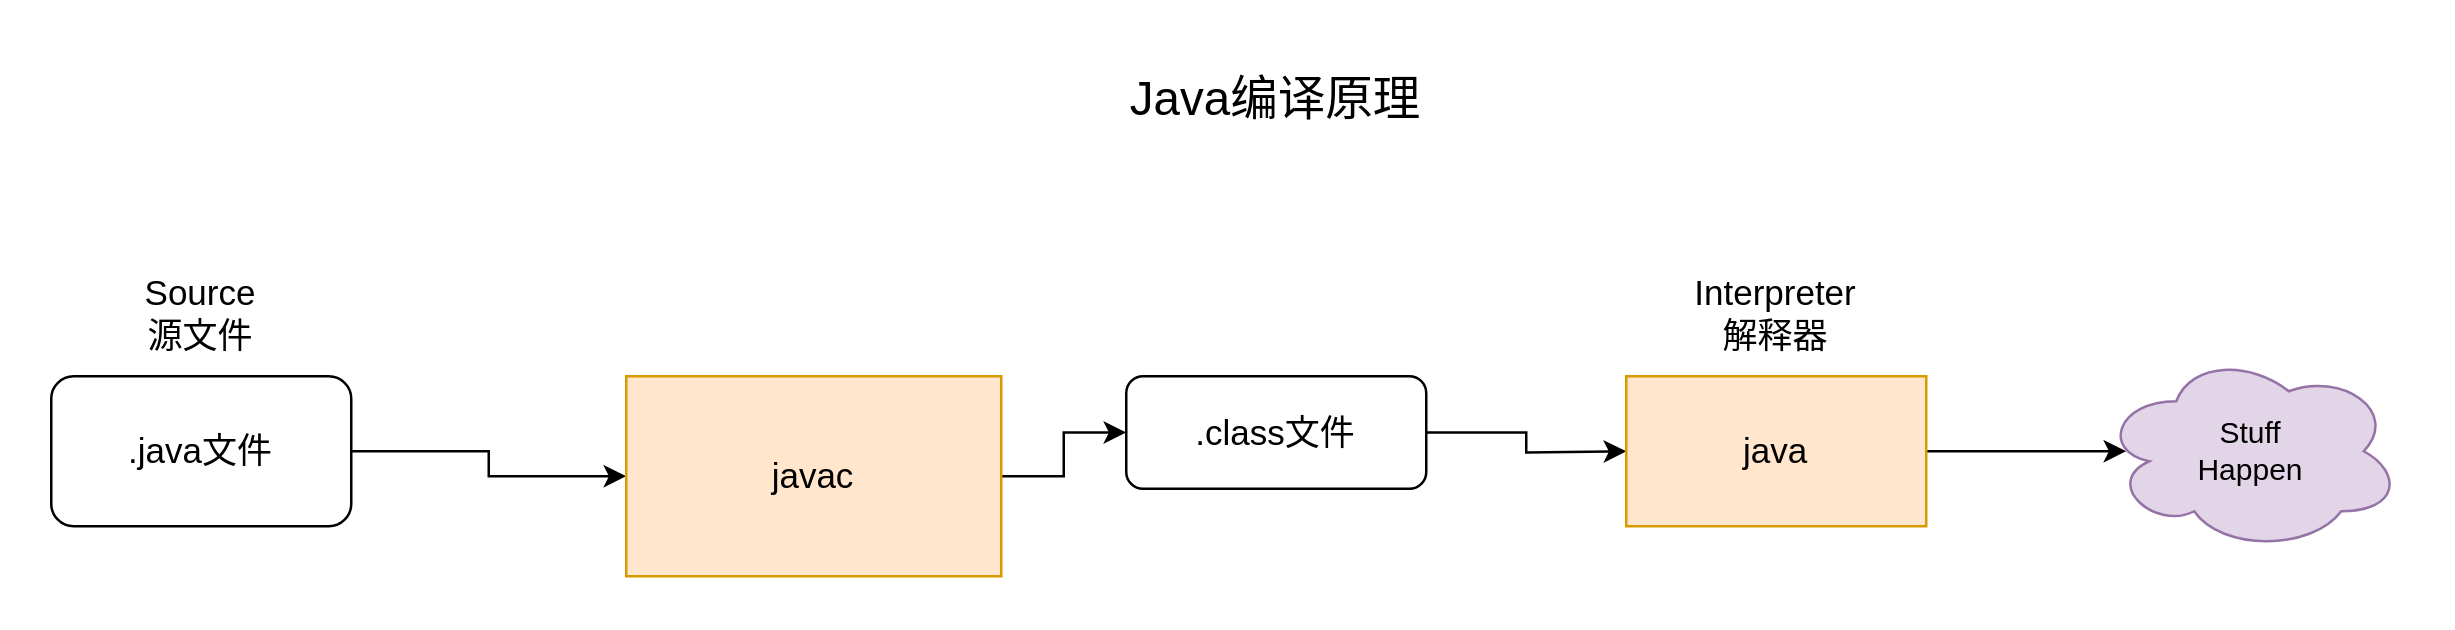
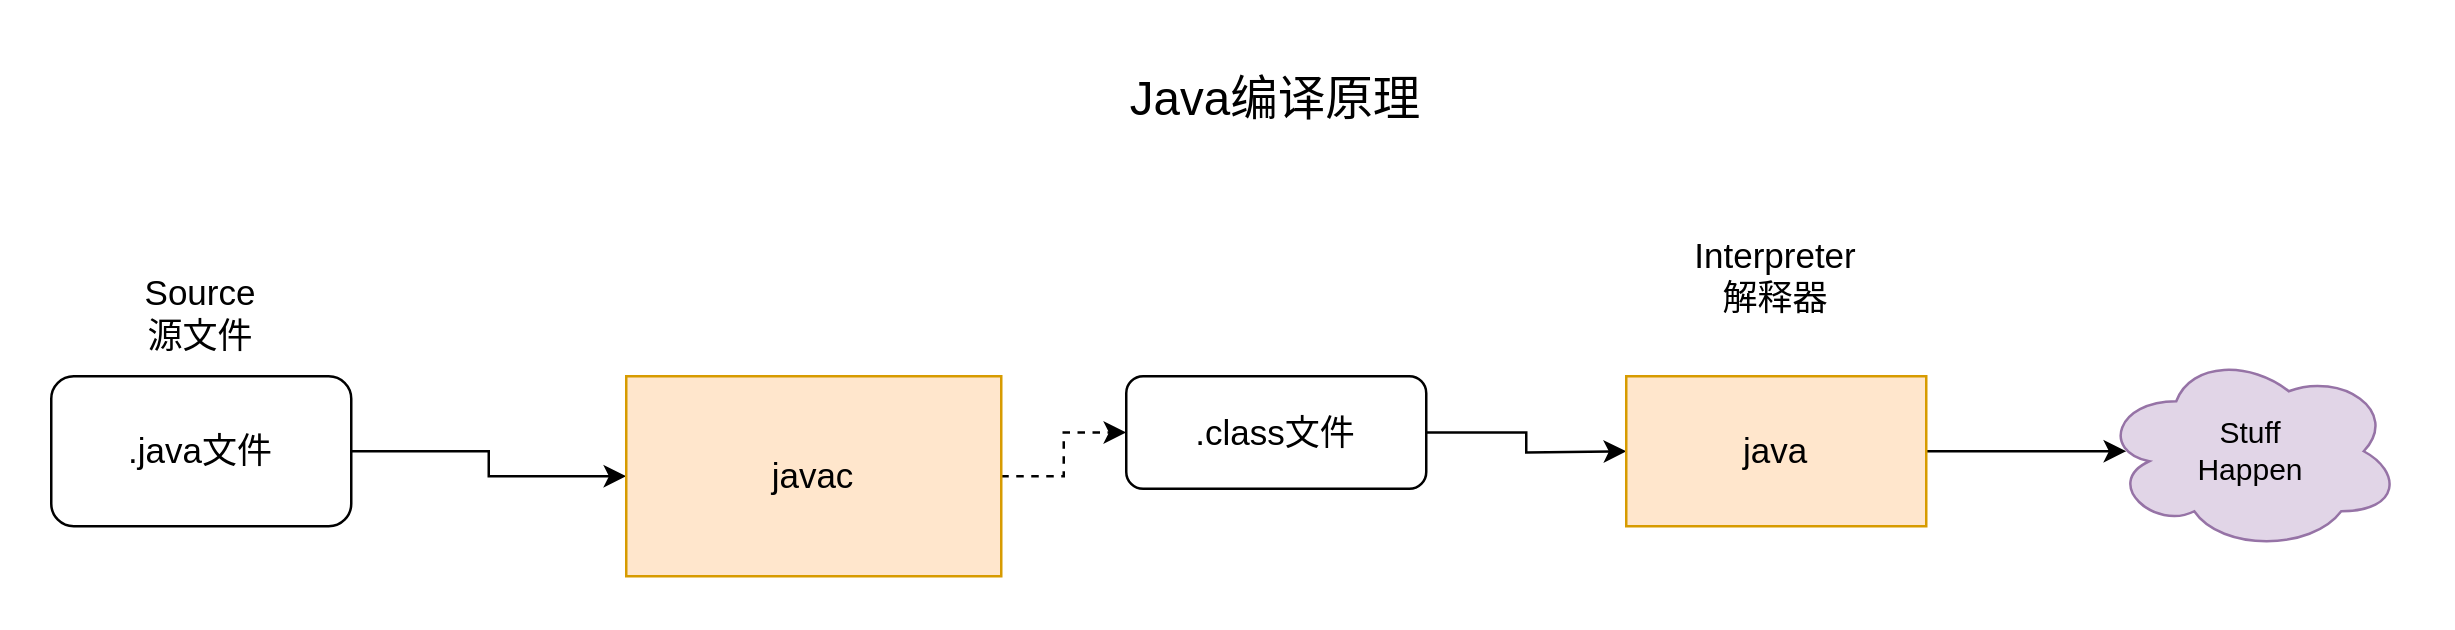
node "Interpreter 解释器": moved (1776, 314) -> (1776, 276)
edge "javac" -> ".class文件": style solid -> dashed
